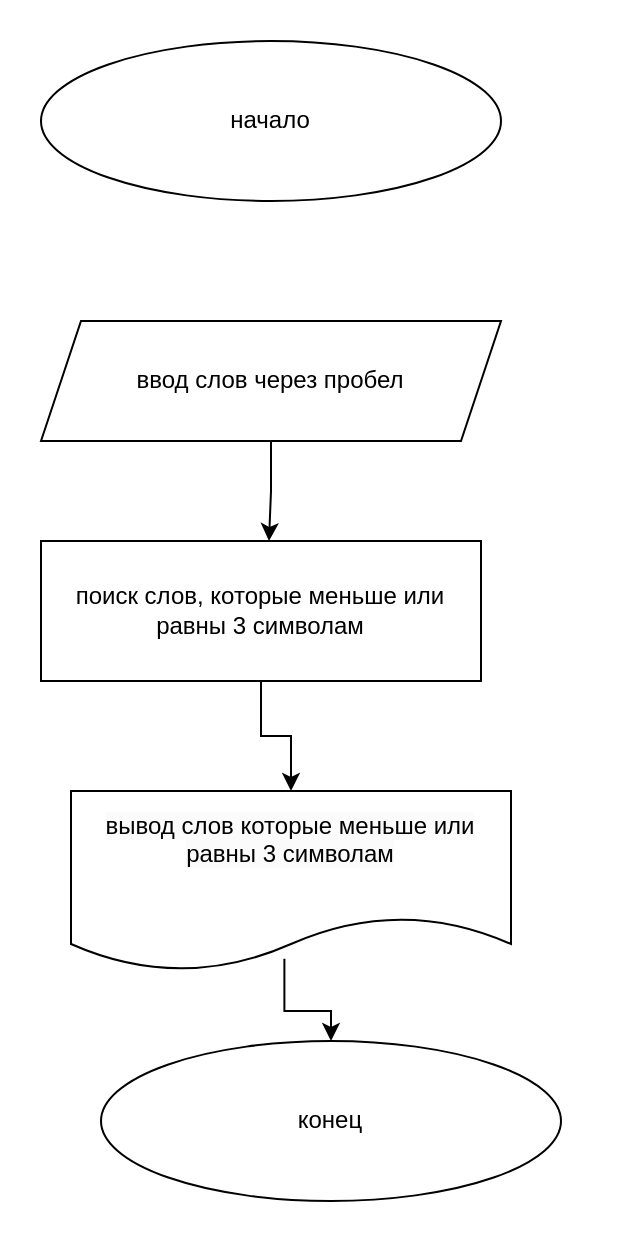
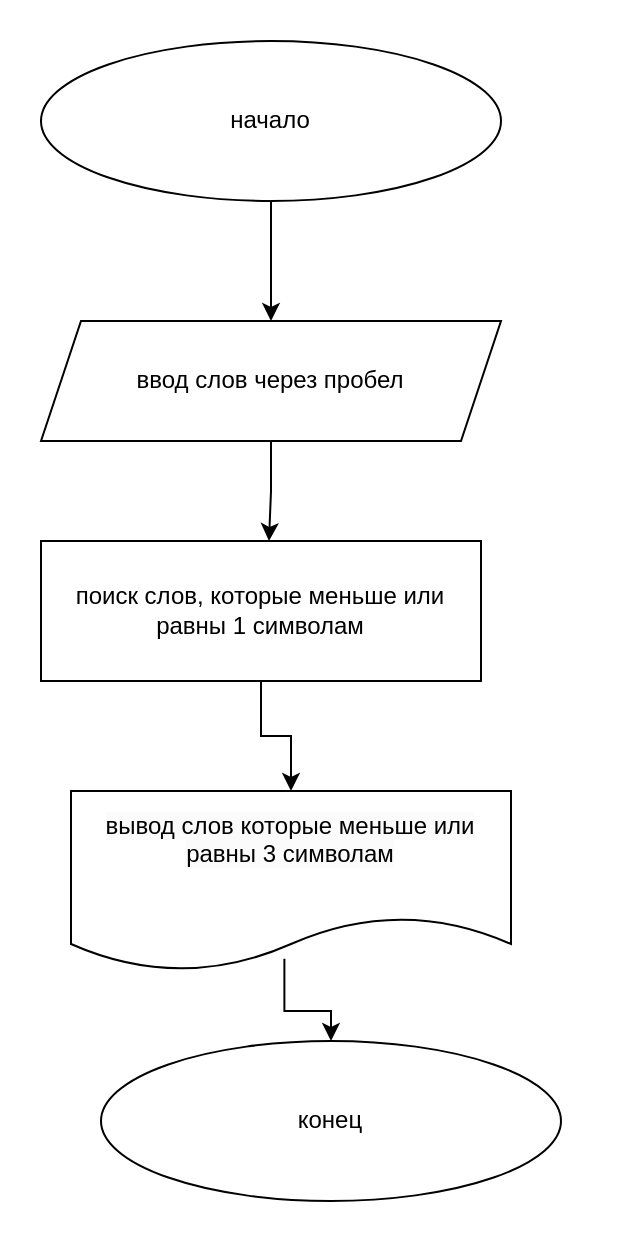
edge "начало" -> "ввод слов через пробел": added
node "поиск слов, которые меньше или равны 3 символам": label "поиск слов, которые меньше или равны 3 символам" -> "поиск слов, которые меньше или равны 1 символам"
